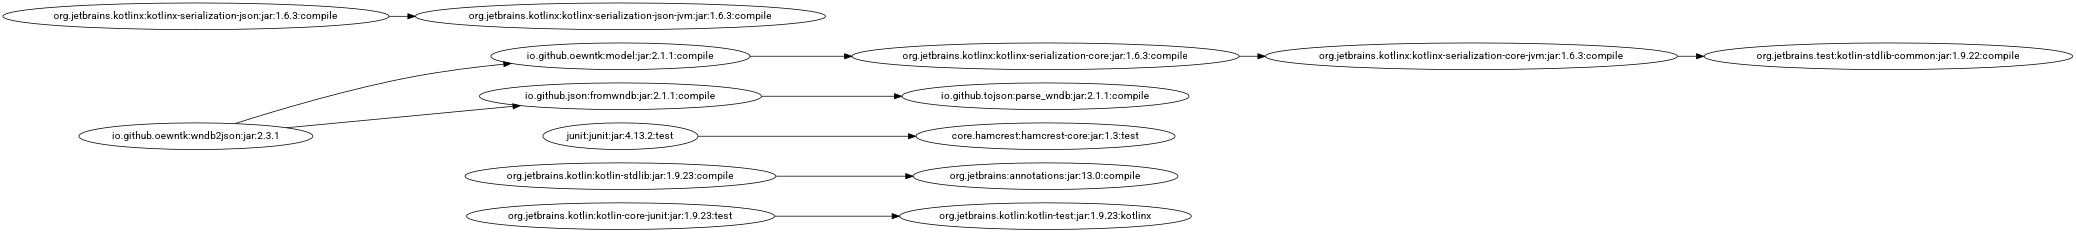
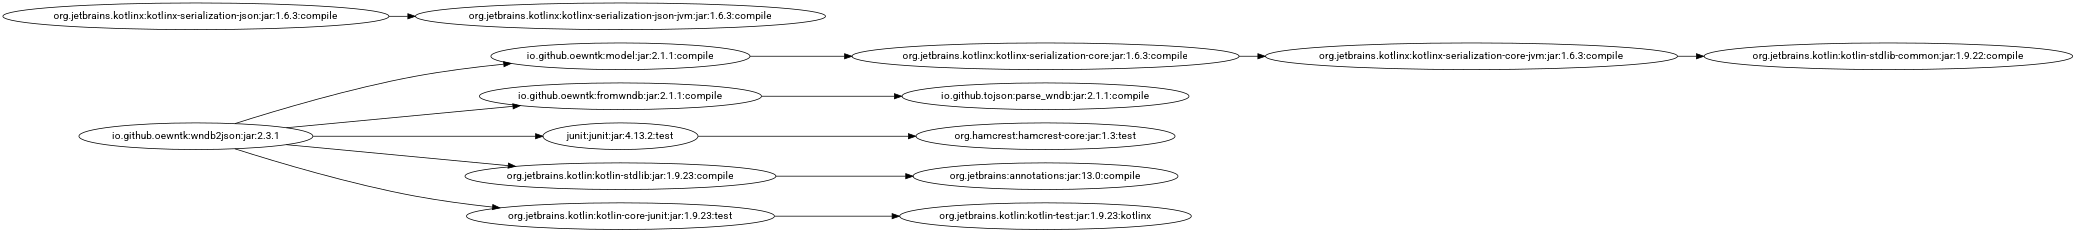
node "org.jetbrains.test:kotlin-stdlib-common:jar:1.9.22:compile": label "org.jetbrains.test:kotlin-stdlib-common:jar:1.9.22:compile" -> "org.jetbrains.kotlin:kotlin-stdlib-common:jar:1.9.22:compile"
node "io.github.json:fromwndb:jar:2.1.1:compile": label "io.github.json:fromwndb:jar:2.1.1:compile" -> "io.github.oewntk:fromwndb:jar:2.1.1:compile"
edge "io.github.oewntk:wndb2json:jar:2.3.1" -> "junit:junit:jar:4.13.2:test": added
node "core.hamcrest:hamcrest-core:jar:1.3:test": label "core.hamcrest:hamcrest-core:jar:1.3:test" -> "org.hamcrest:hamcrest-core:jar:1.3:test"
edge "io.github.oewntk:wndb2json:jar:2.3.1" -> "org.jetbrains.kotlin:kotlin-stdlib:jar:1.9.23:compile": added
edge "io.github.oewntk:wndb2json:jar:2.3.1" -> "org.jetbrains.kotlin:kotlin-core-junit:jar:1.9.23:test": added
